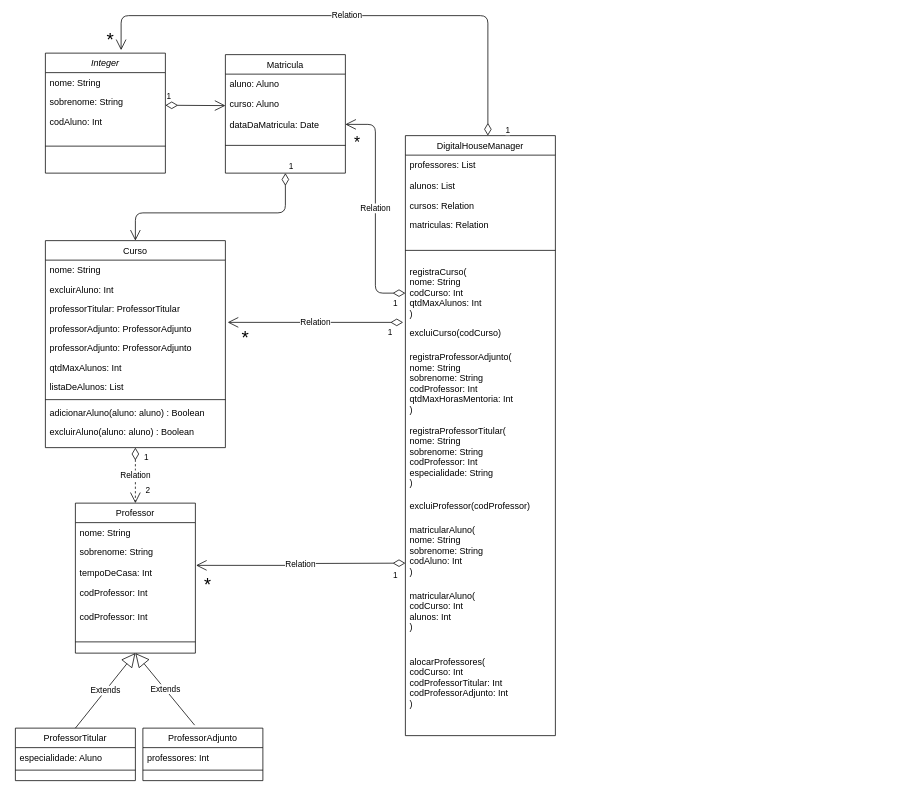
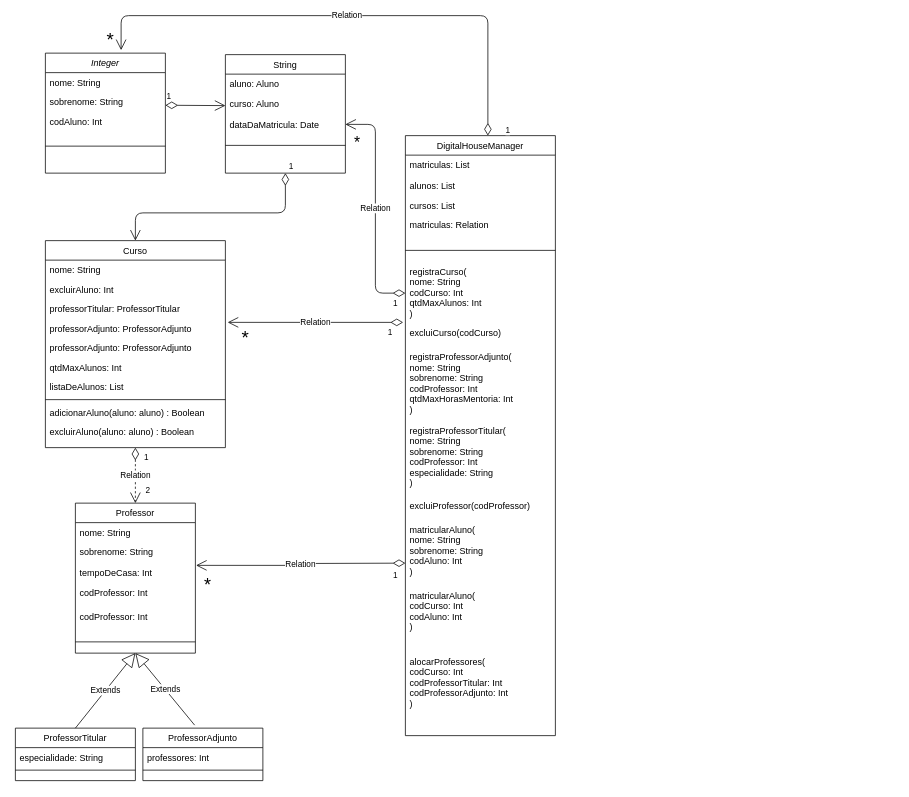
node "Matricula": label "Matricula" -> "String"
node "professores: List": label "professores: List" -> "matriculas: List"
node "cursos: Relation": label "cursos: Relation" -> "cursos: List"
node "matricularAluno( codCurso: Int alunos: Int )": label "matricularAluno( codCurso: Int alunos: Int )" -> "matricularAluno( codCurso: Int codAluno: Int )"
node "especialidade: Aluno": label "especialidade: Aluno" -> "especialidade: String"
